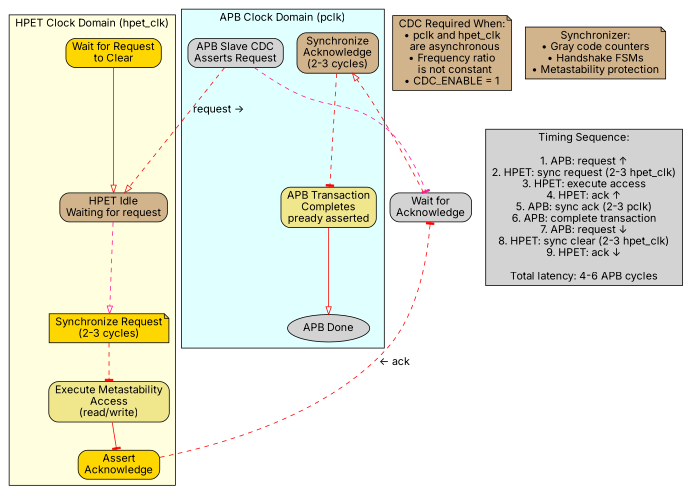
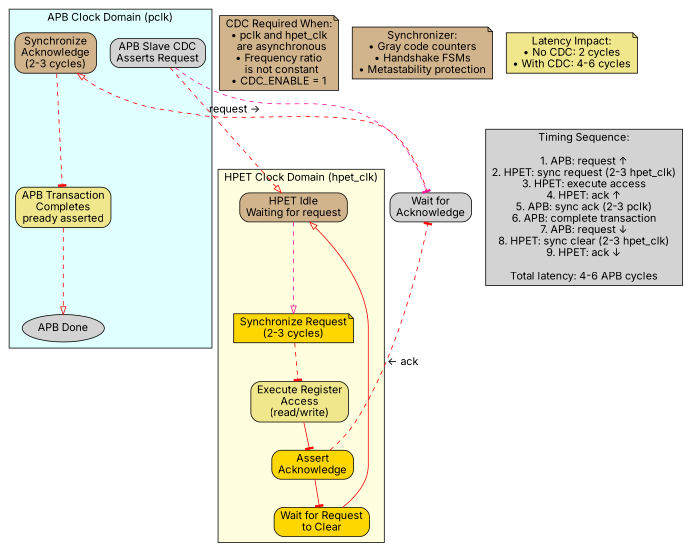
node "Latency Impact: • No CDC: 2 cycles • With CDC: 4-6 cycles": added
edge "APB Transaction Completes pready asserted" -> "APB Done": style solid -> dashed
node "Execute Metastability Access (read/write)": label "Execute Metastability Access (read/write)" -> "Execute Register Access (read/write)"
edge "Assert Acknowledge" -> "Wait for Request to Clear": added
